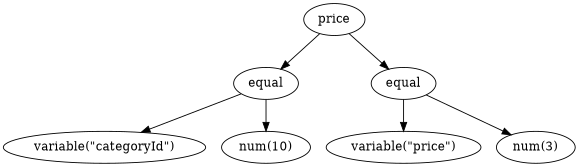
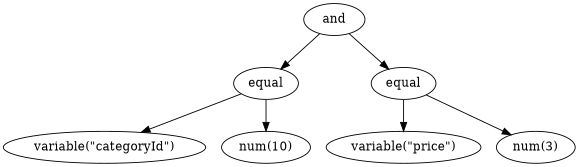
node "price": label "price" -> "and"
